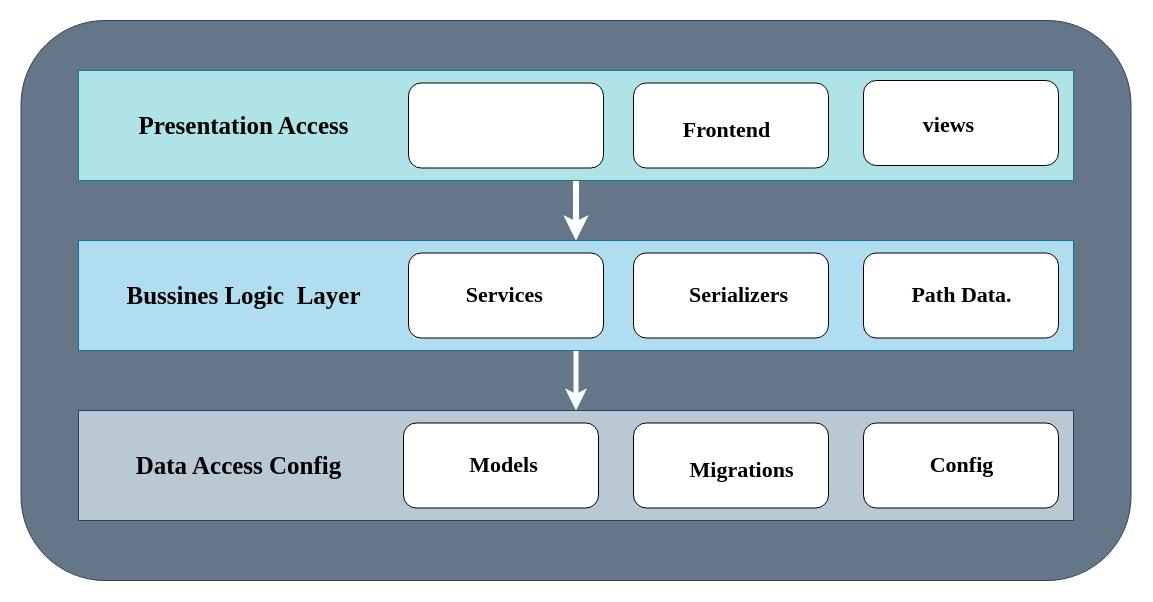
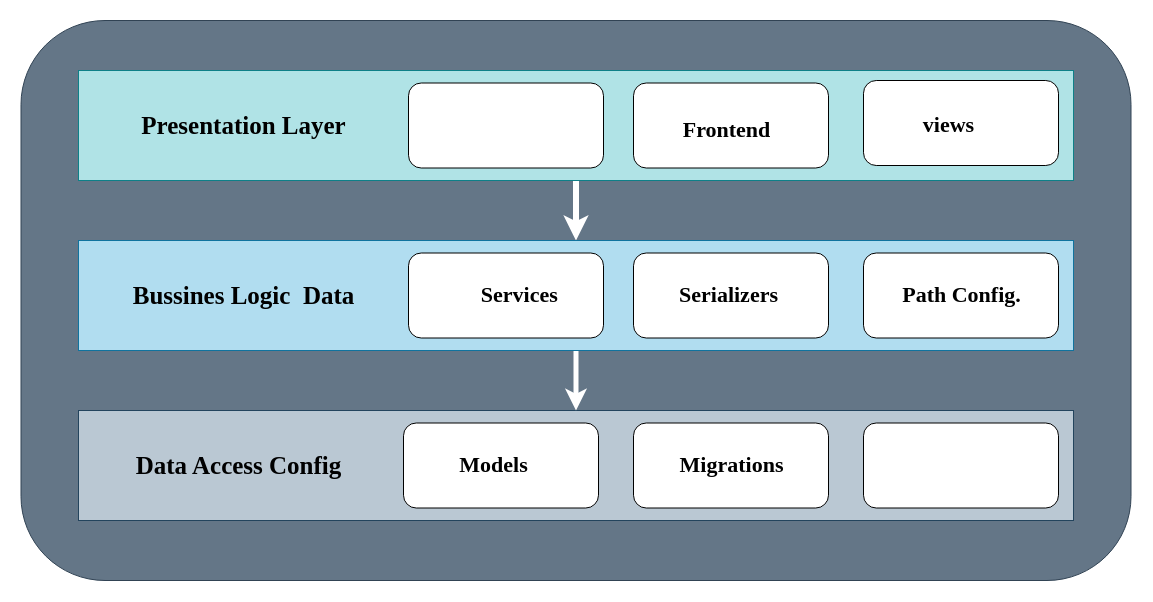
node "Presentation Access": label "Presentation Access" -> "Presentation Layer"
node "Bussines Logic Layer": label "Bussines Logic Layer" -> "Bussines Logic Data"
node "Services": moved (501, 296) -> (516, 296)
node "Serializers": moved (739, 296) -> (729, 296)
node "Path Data.": label "Path Data." -> "Path Config."
node "Models": moved (504, 466) -> (494, 466)
node "Config": removed
node "Migrations": moved (741, 471) -> (731, 466)
